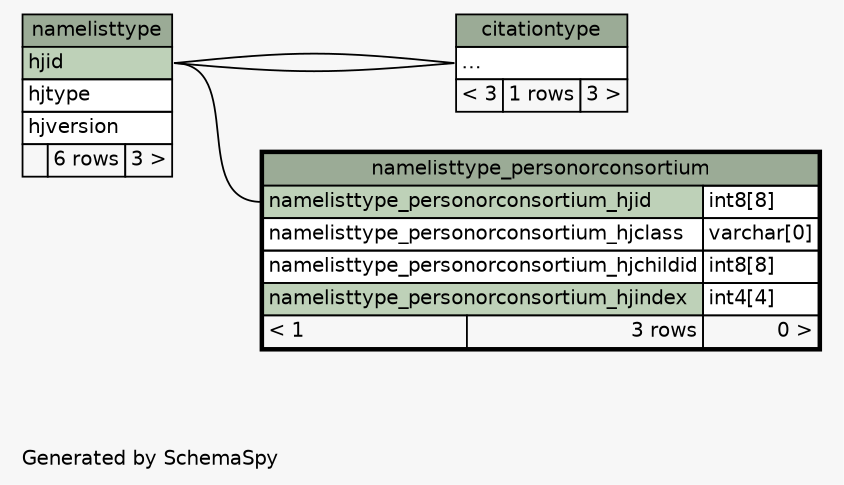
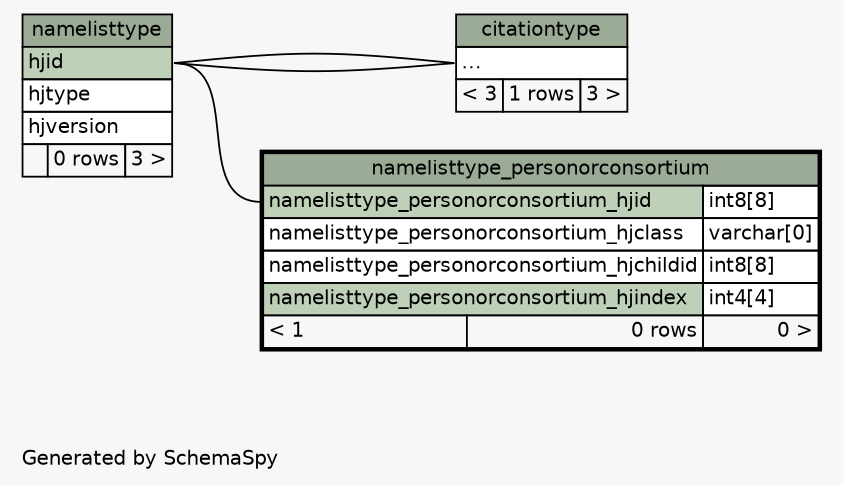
node "namelisttype": text "6 rows" -> "0 rows"
node "namelisttype_personorconsortium": text "3 rows" -> "0 rows"
